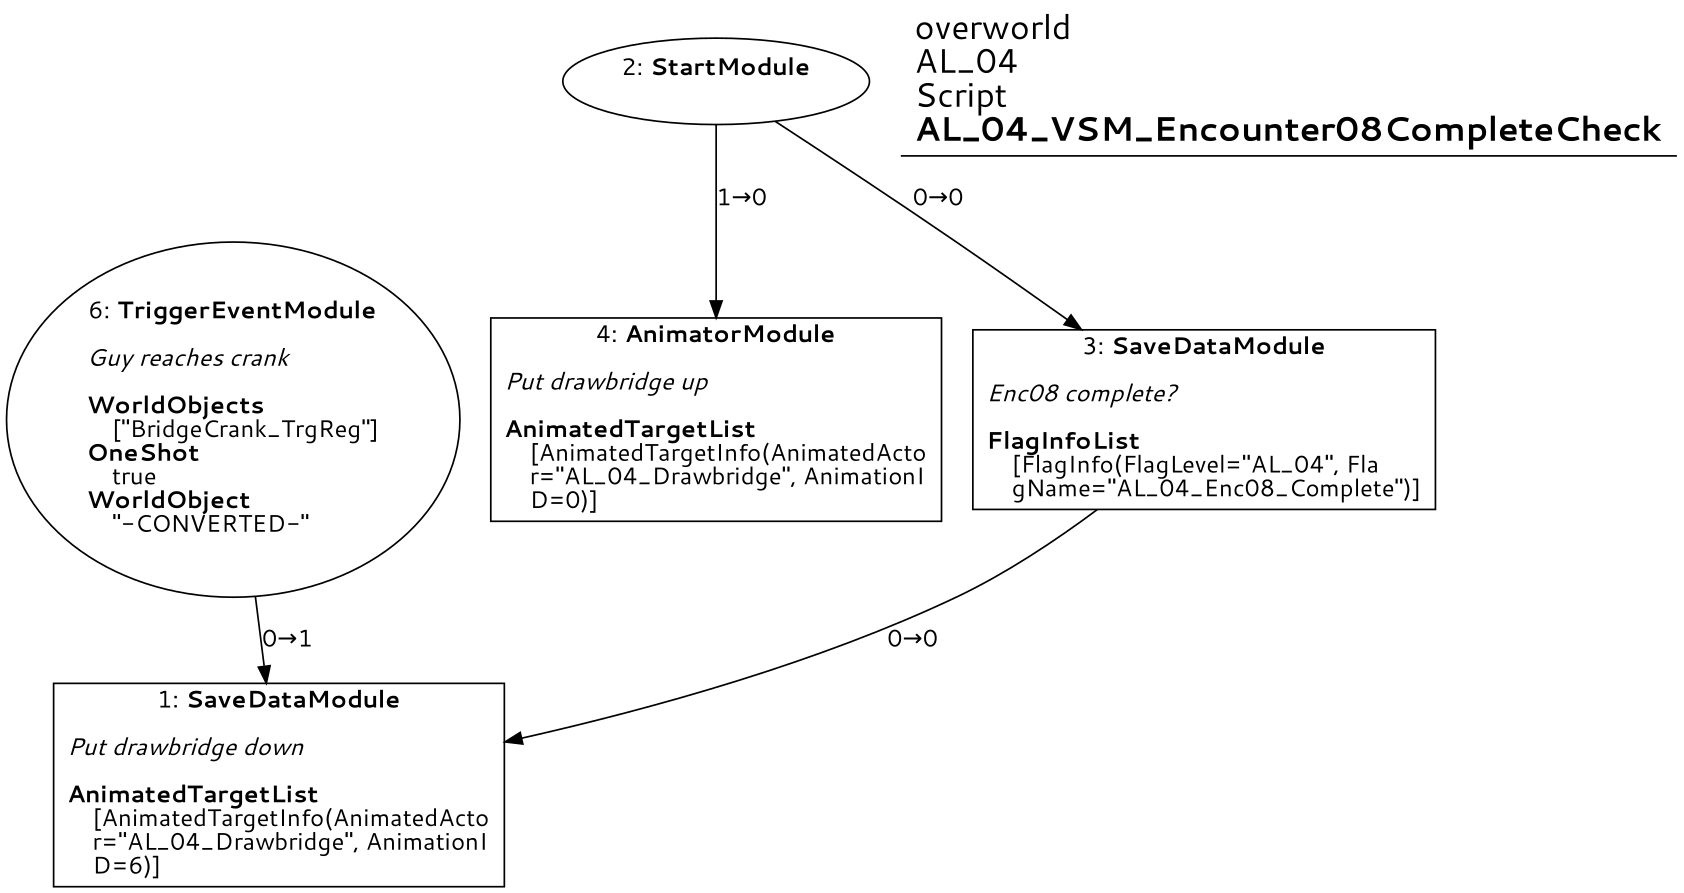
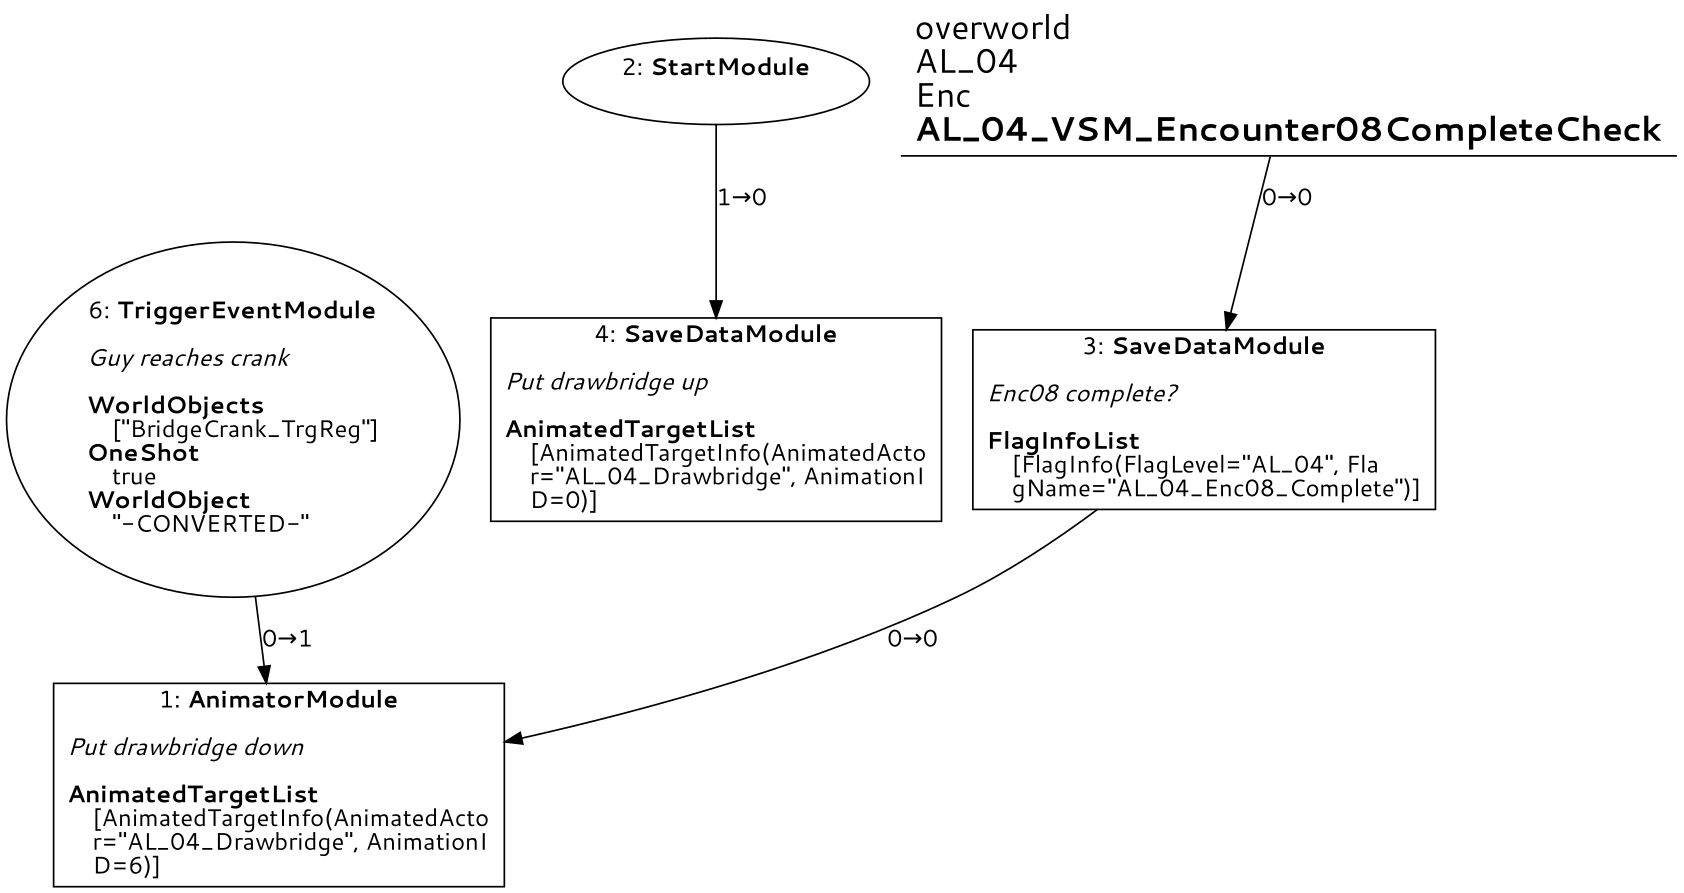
node "overworld": text "Script" -> "Enc"
edge "2:" -> "3:": now "overworld" -> "3:"
node "4:": text "AnimatorModule" -> "SaveDataModule"
node "1:": text "SaveDataModule" -> "AnimatorModule"
